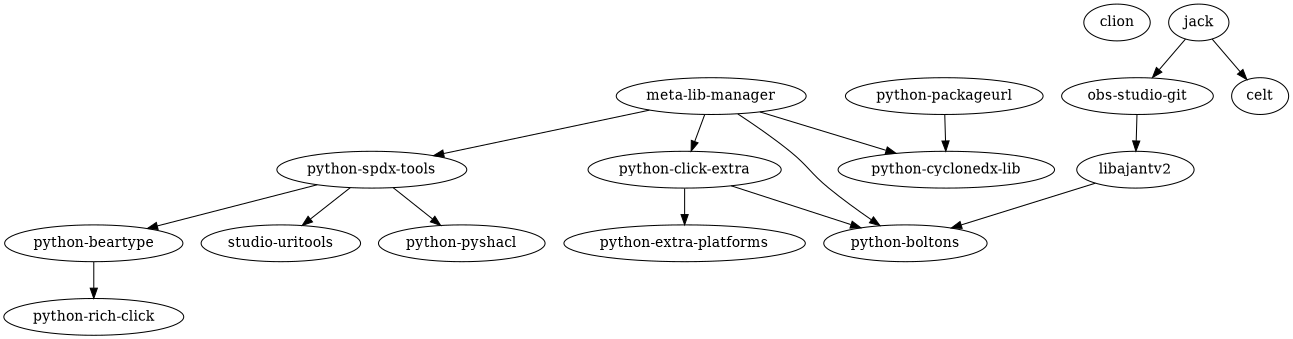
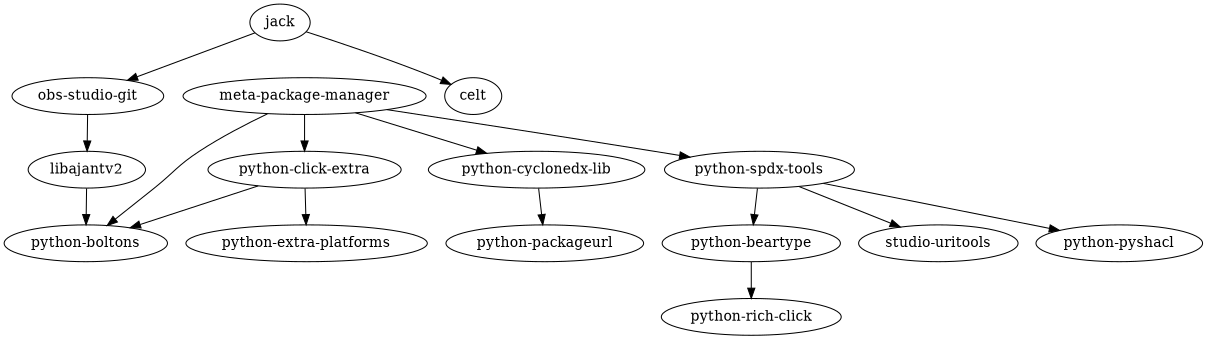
node "clion": removed
node "meta-lib-manager": label "meta-lib-manager" -> "meta-package-manager"
edge "python-packageurl" -> "python-cyclonedx-lib": reversed
